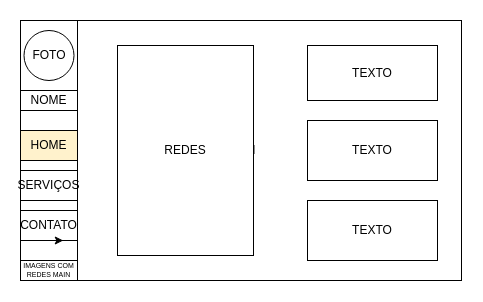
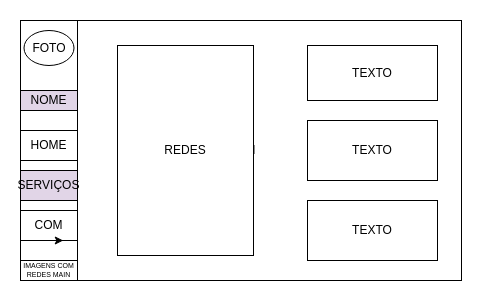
node "FOTO": size 50x50 -> 50x35
node "NOME": fillcolor #ffffff -> #e1d5e7
node "HOME": fillcolor #fff2cc -> #ffffff
node "SERVIÇOS": fillcolor #ffffff -> #e1d5e7
node "CONTATO": label "CONTATO" -> "COM"
